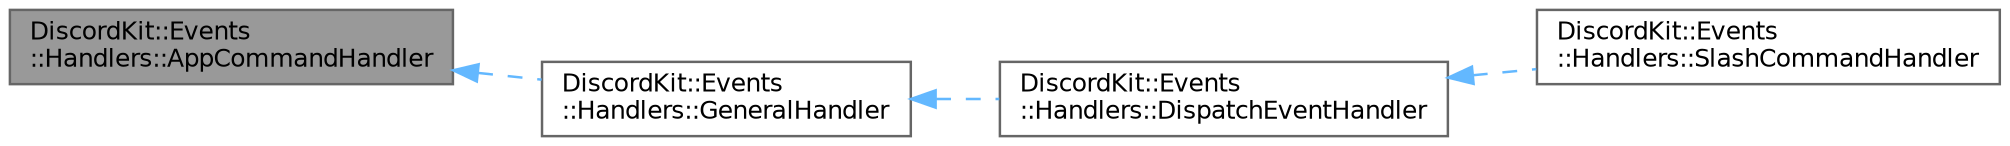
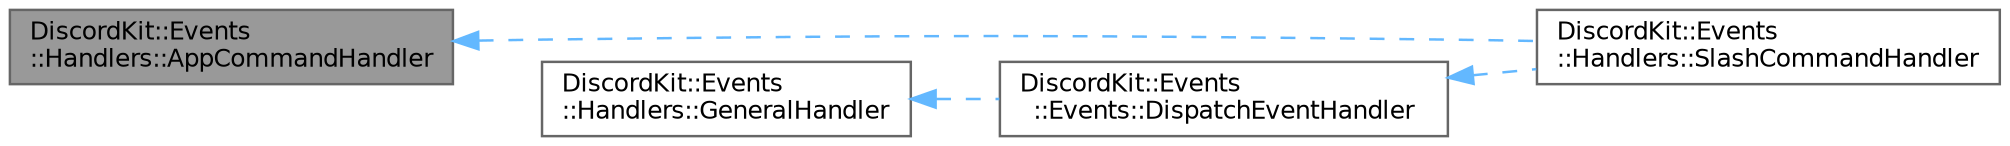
edge "DiscordKit::Events ::Handlers::GeneralHandler" -> "DiscordKit::Events ::Handlers::AppCommandHandler": now "DiscordKit::Events ::Handlers::SlashCommandHandler" -> "DiscordKit::Events ::Handlers::AppCommandHandler"
node "DiscordKit::Events ::Handlers::DispatchEventHandler": label "DiscordKit::Events ::Handlers::DispatchEventHandler" -> "DiscordKit::Events ::Events::DispatchEventHandler"
